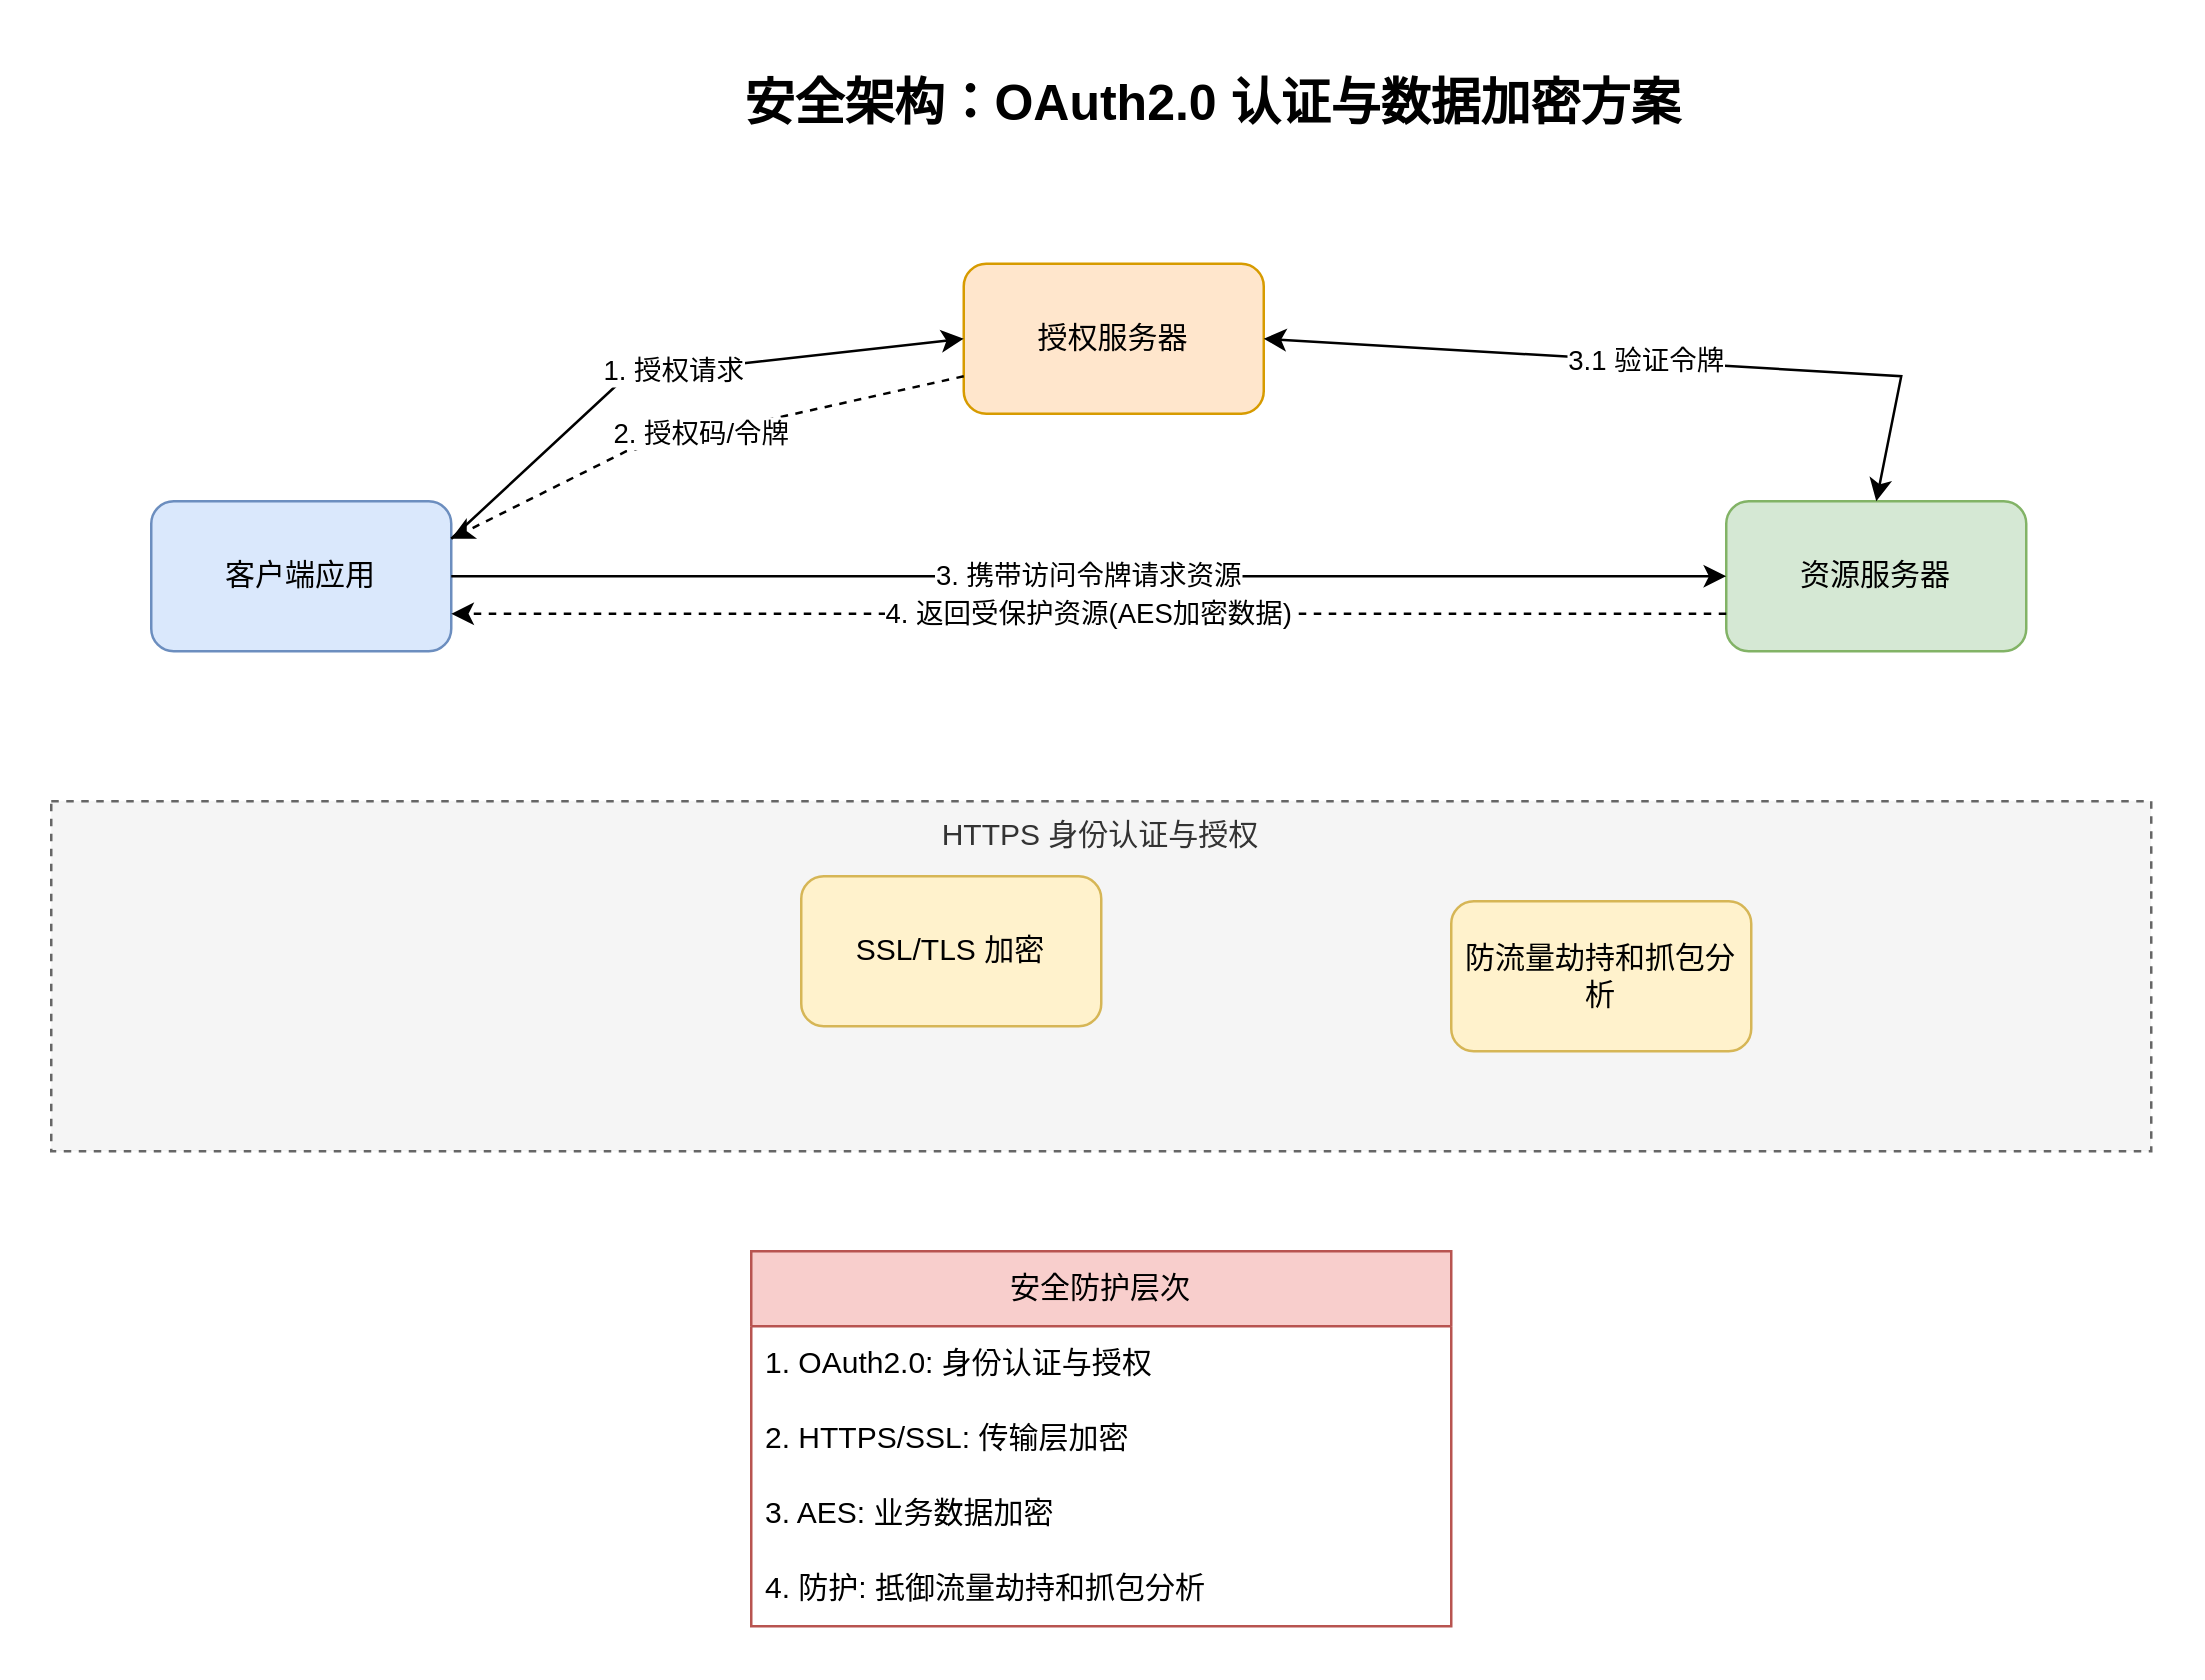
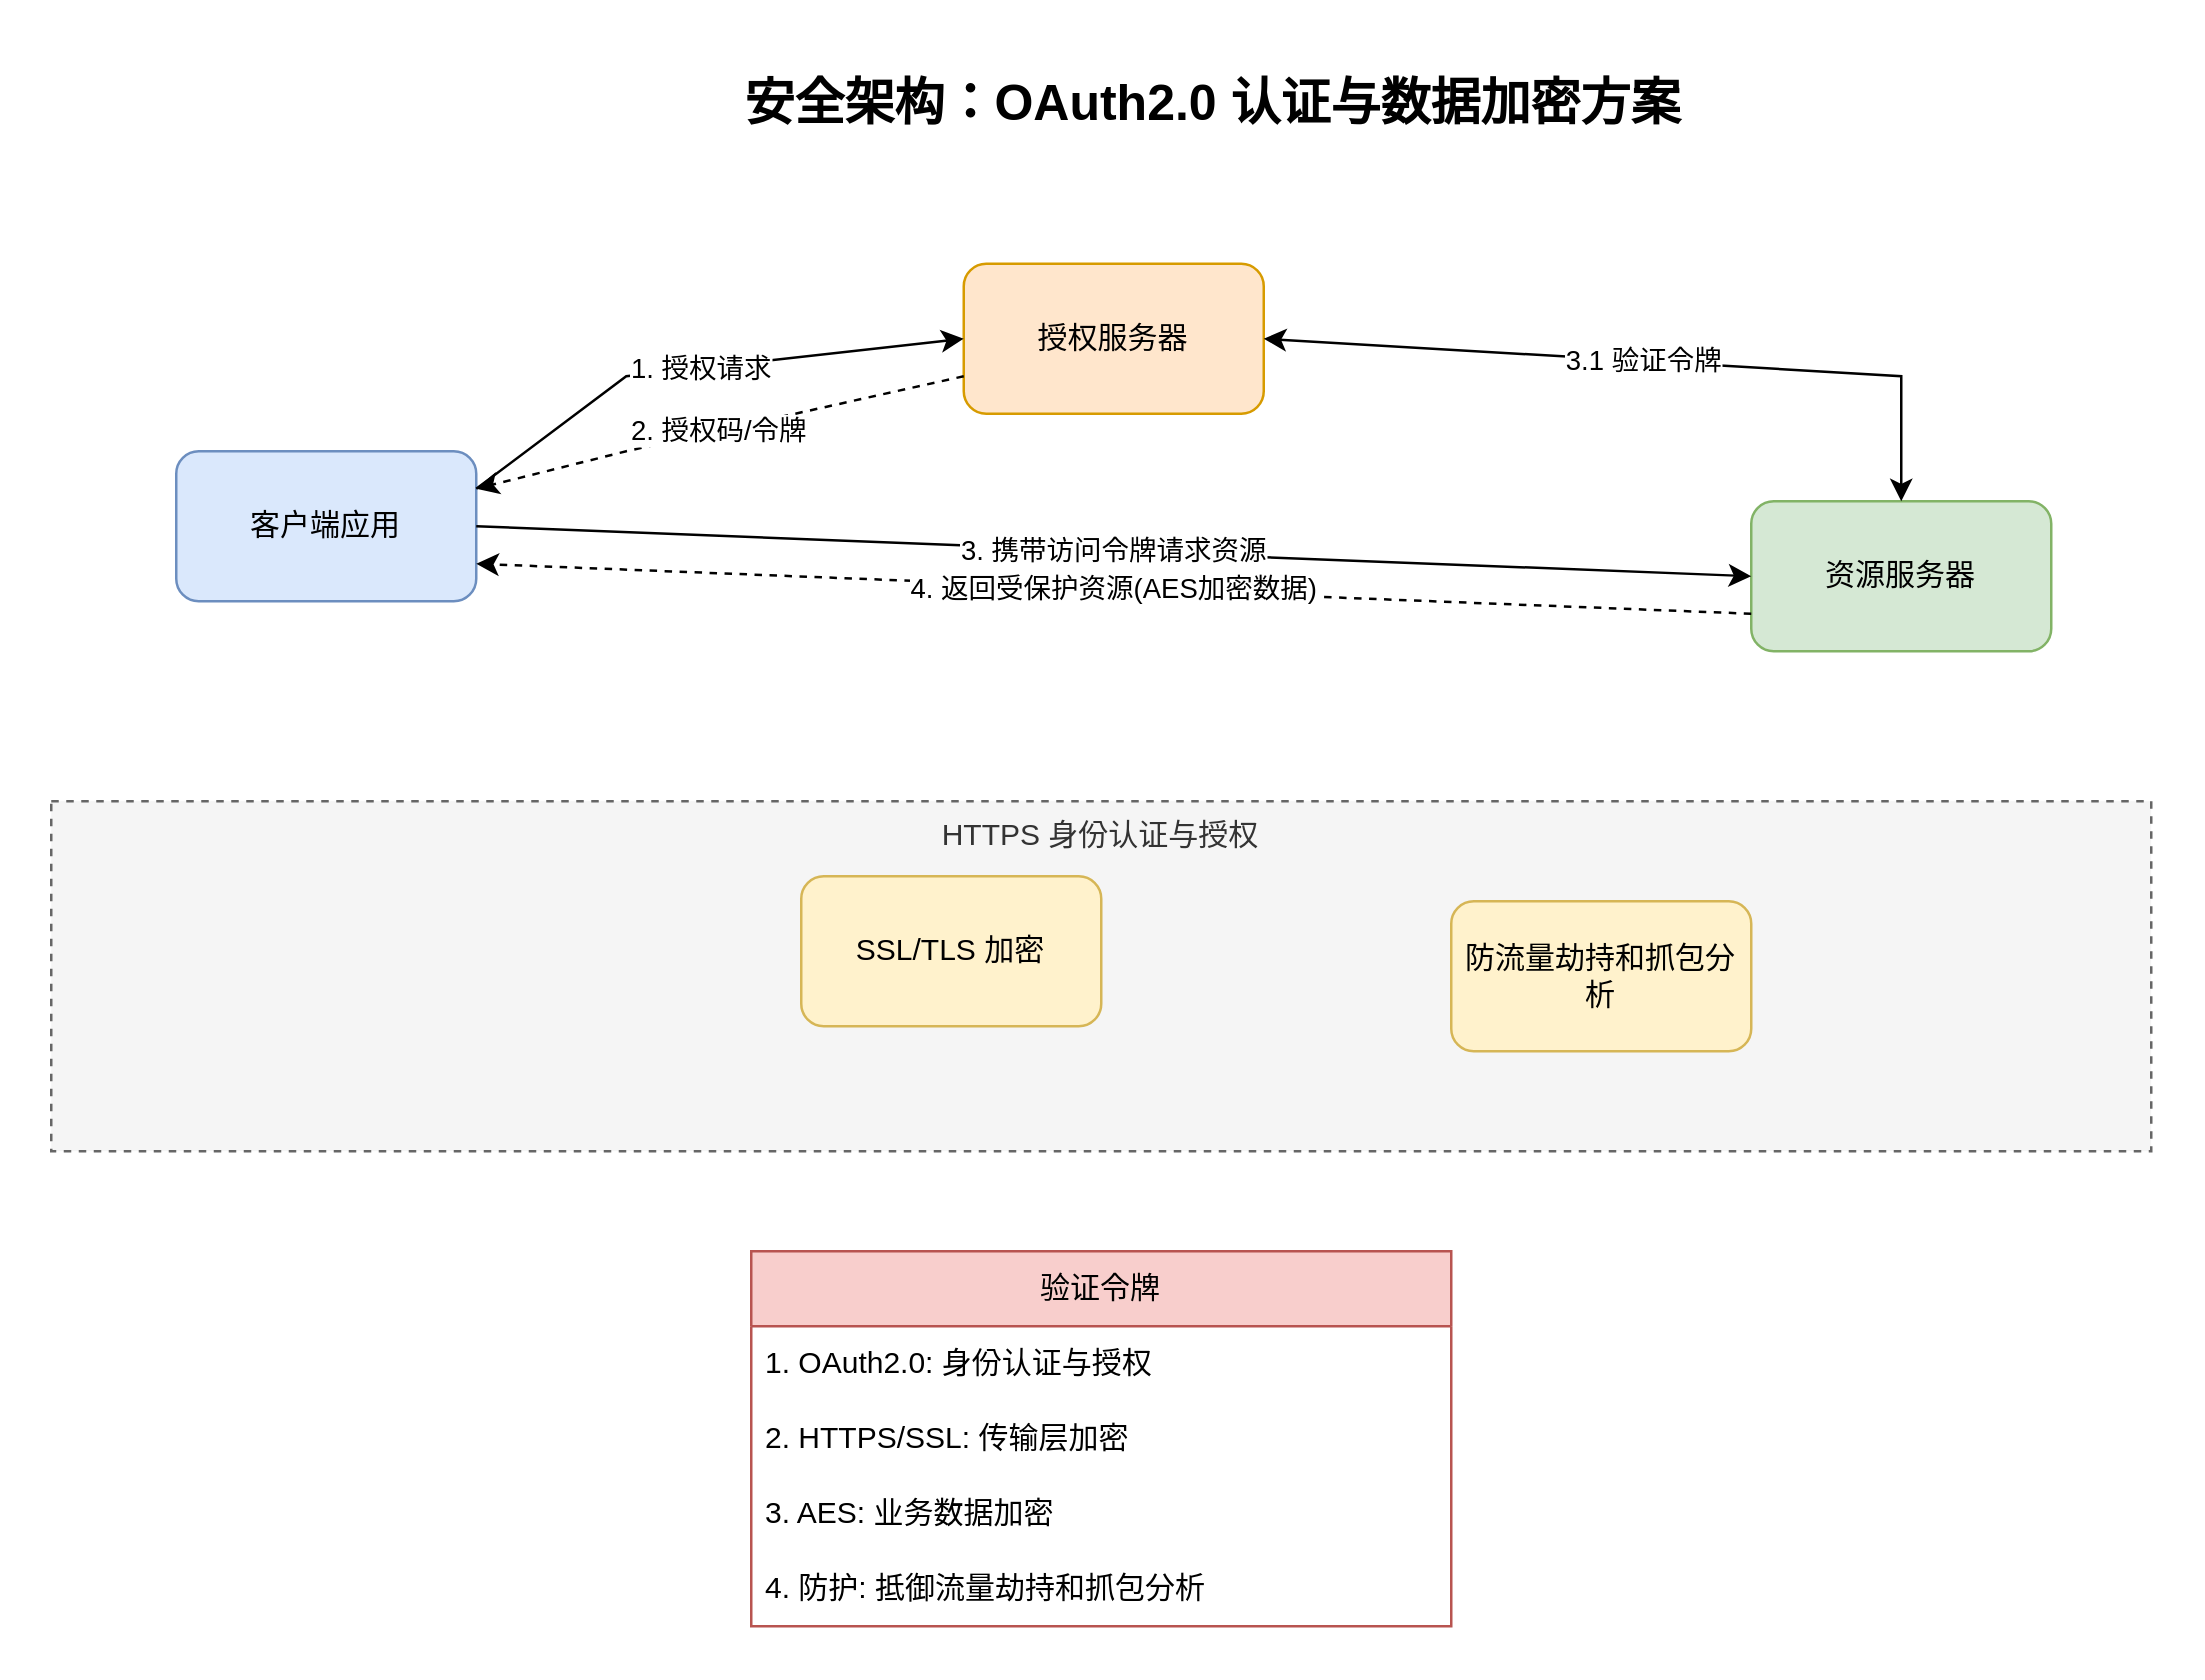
node "客户端应用": moved (301, 576) -> (326, 526)
node "资源服务器": moved (1876, 576) -> (1901, 576)
node "安全防护层次": label "安全防护层次" -> "验证令牌"
